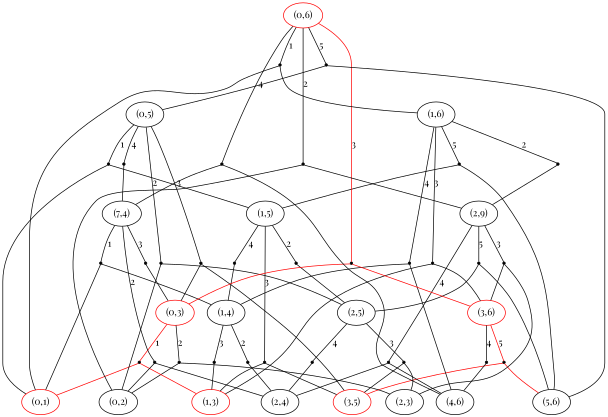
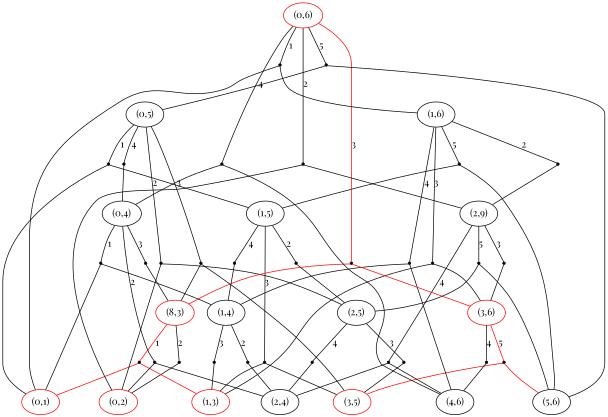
node "(7,4)": label "(7,4)" -> "(0,4)"
node "(0,3)": label "(0,3)" -> "(8,3)"
node "(0,2)": color black -> red
node "(2,3)": removed
